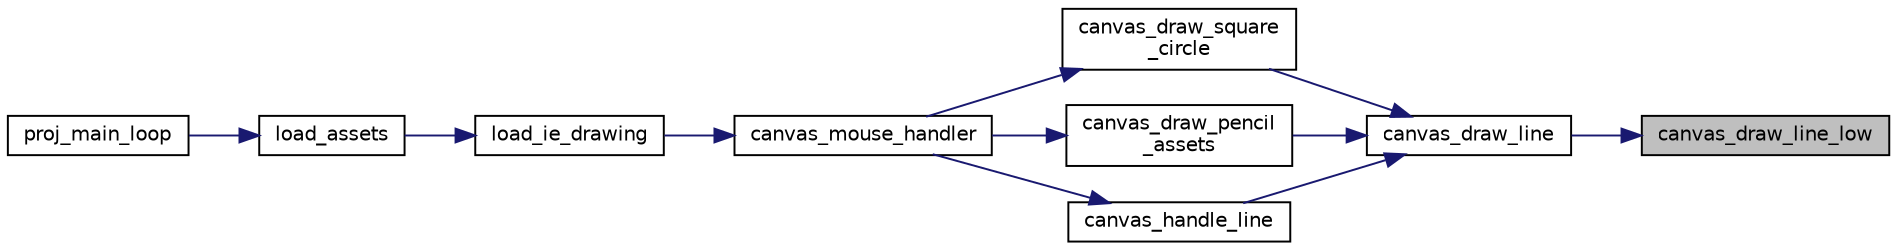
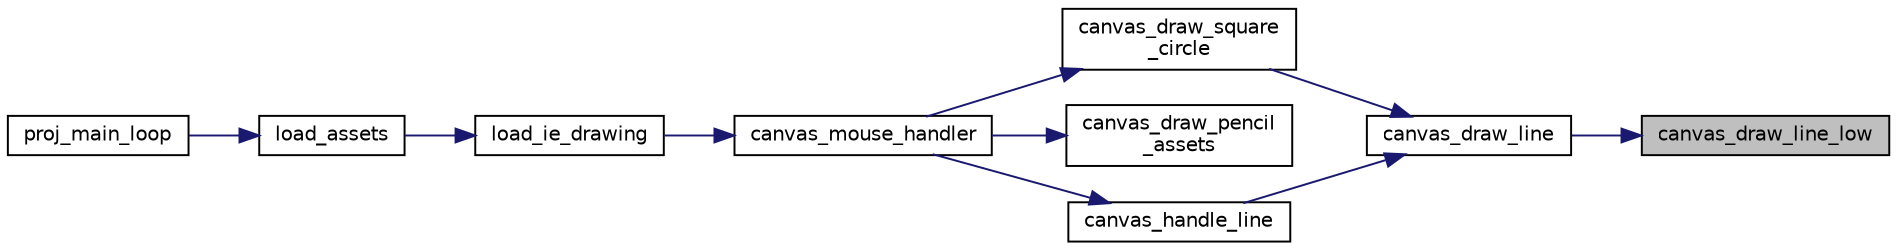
edge "canvas_draw_pencil _assets" -> "canvas_draw_line": removed
